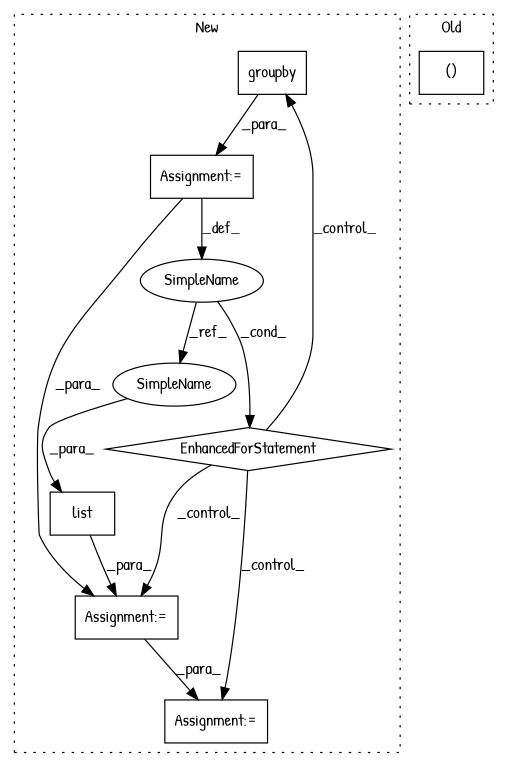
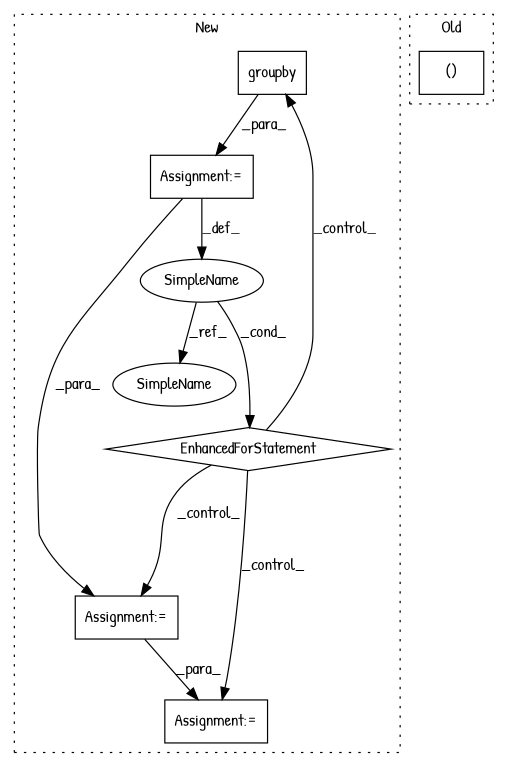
node "list": removed
